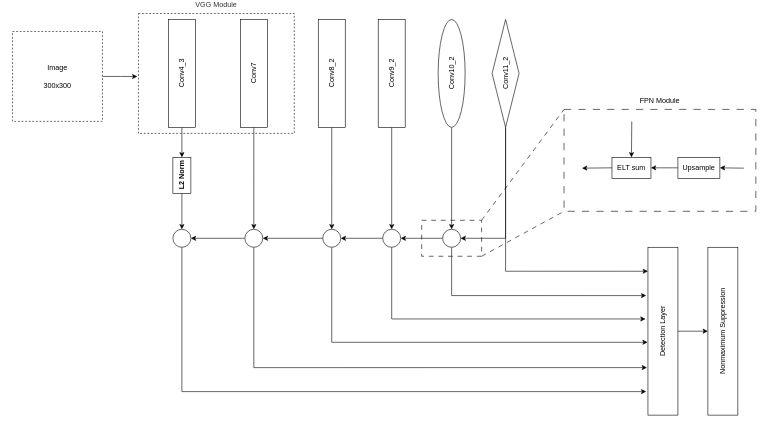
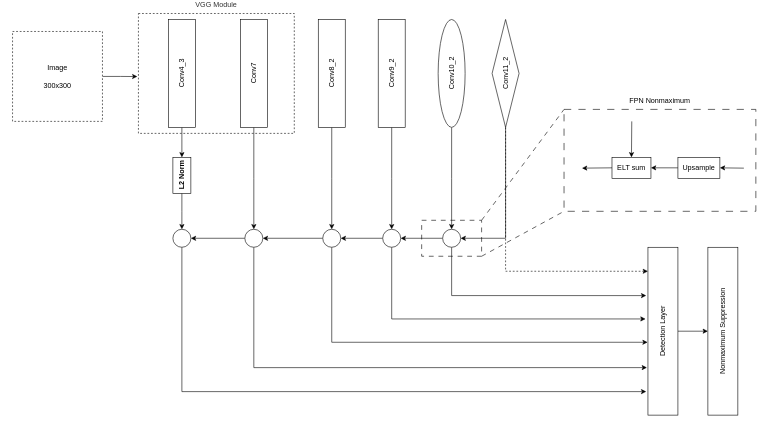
node "FPN Module": label "FPN Module" -> "FPN Nonmaximum"
edge "Conv11_2" -> "Detection Layer": style solid -> dashed
